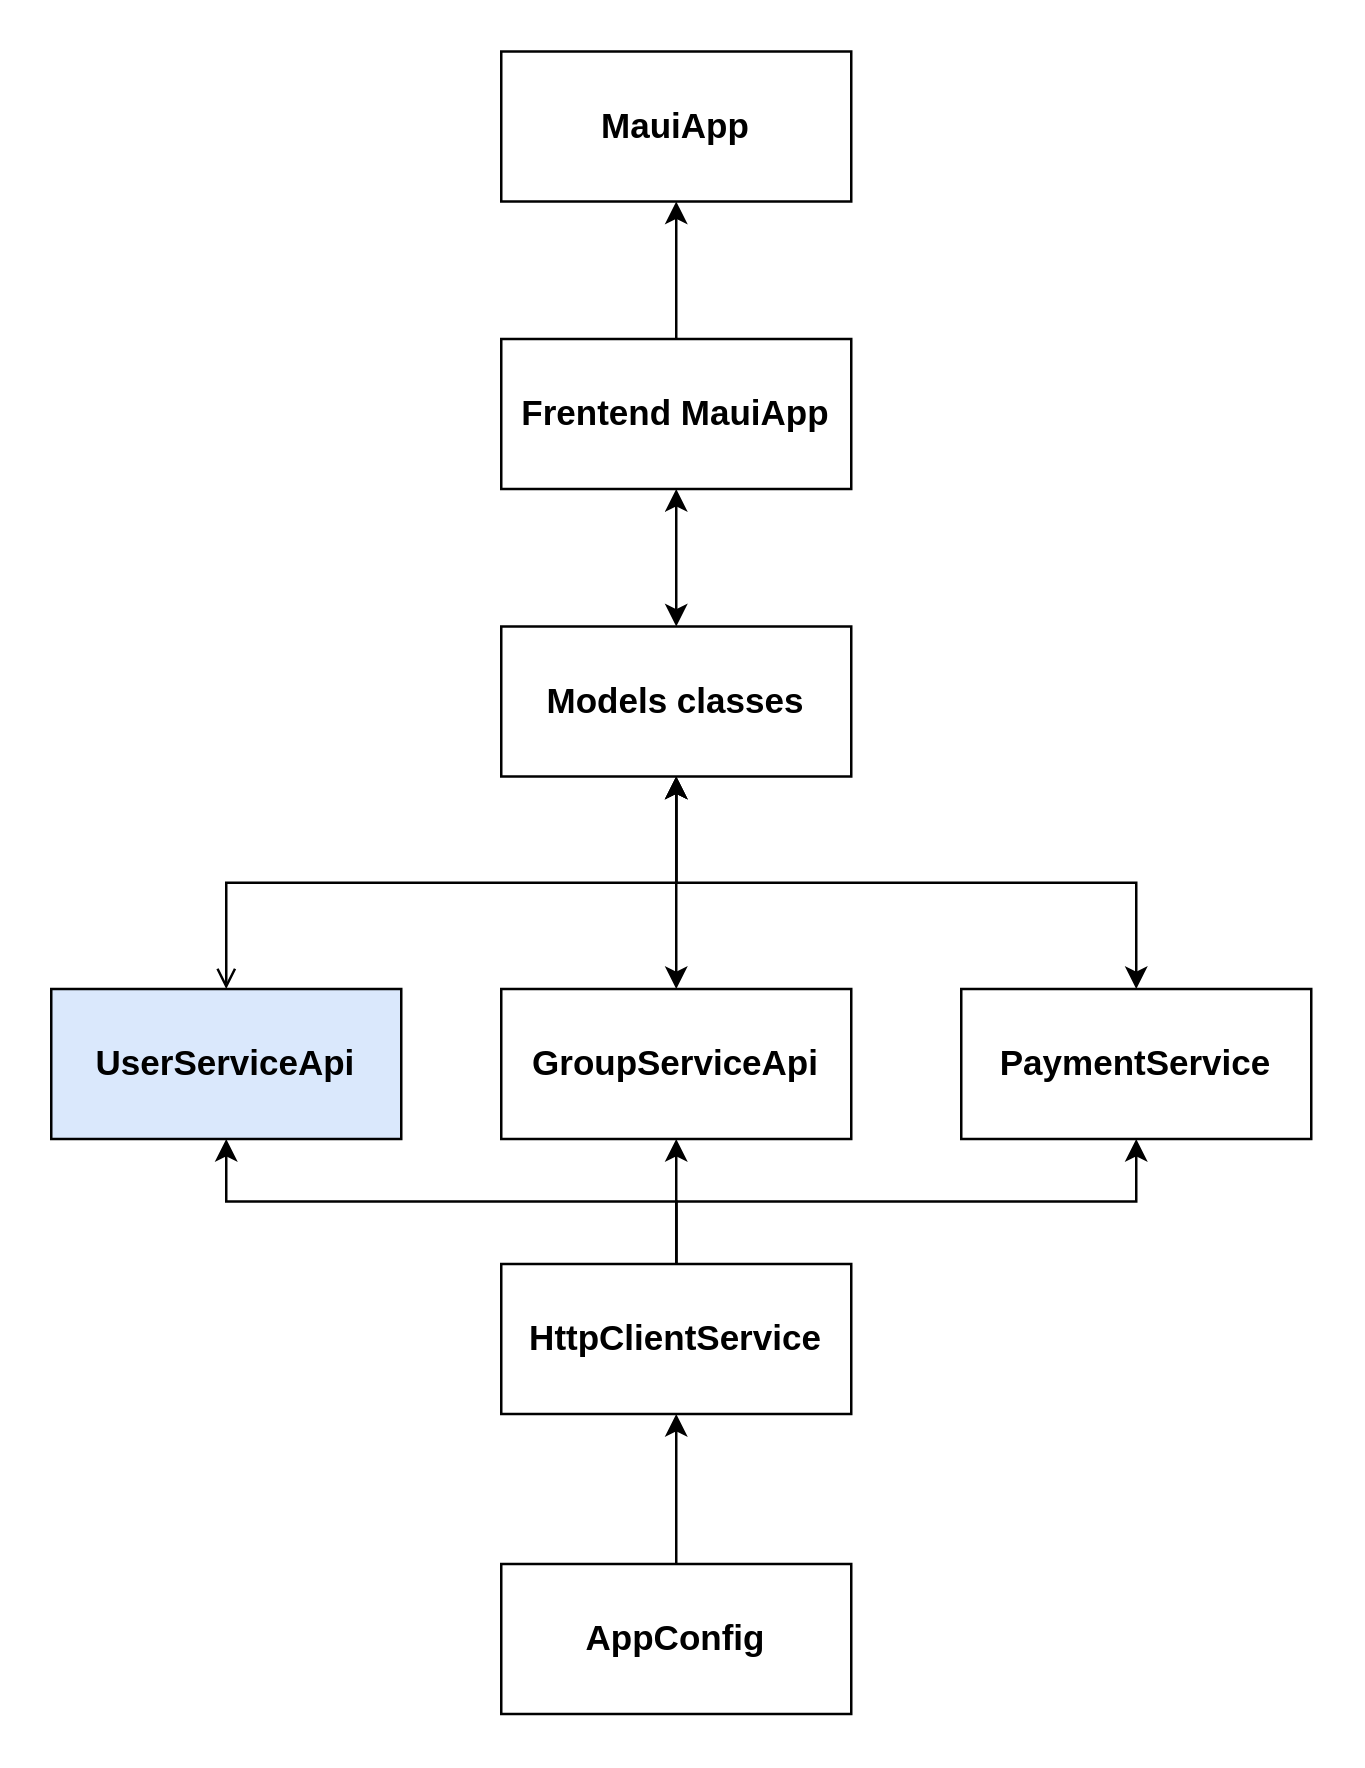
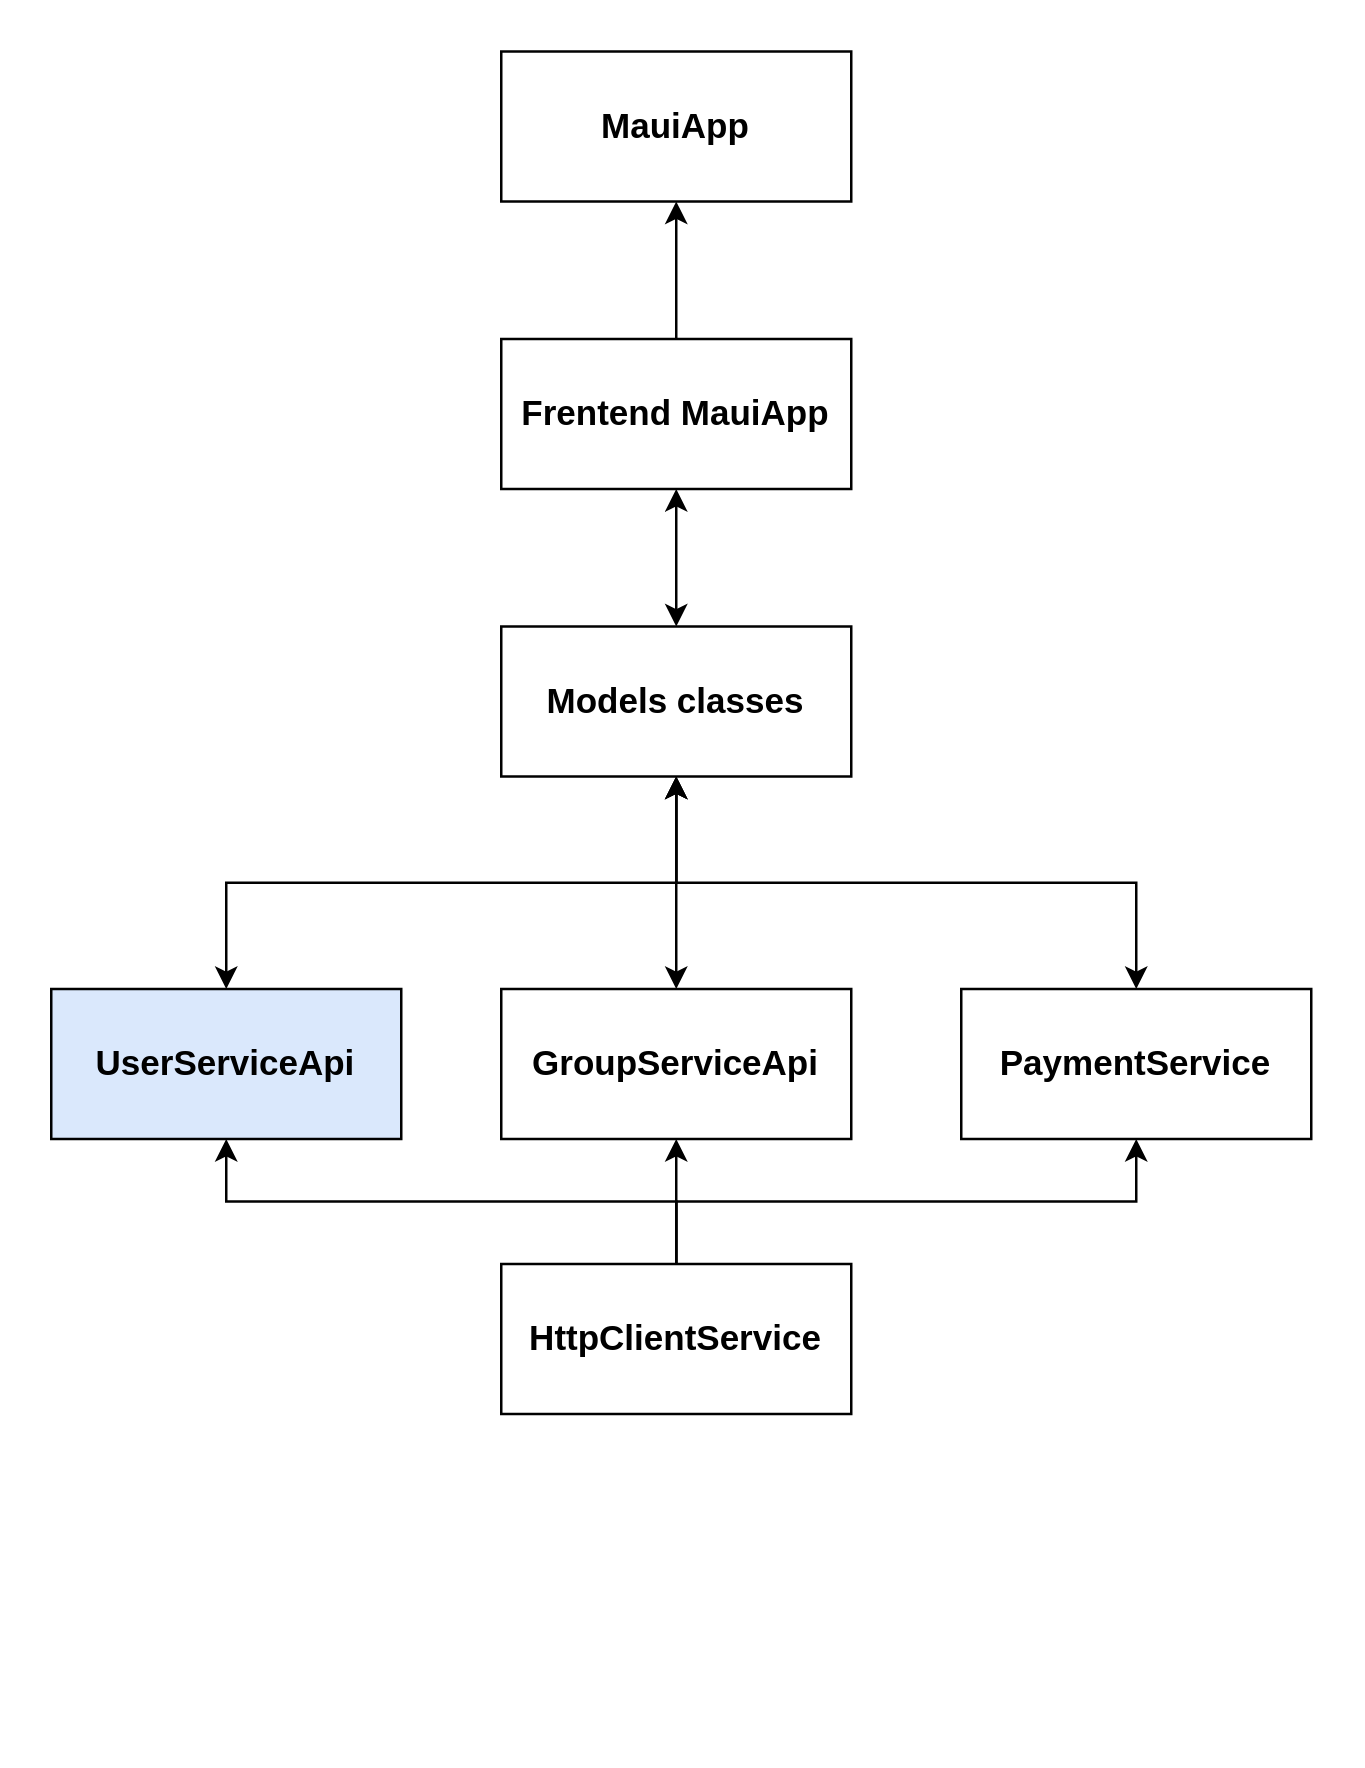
edge "Models classes" -- "UserServiceApi": arrowhead open -> classic
edge "AppConfig" -> "HttpClientService": removed
node "AppConfig": removed
